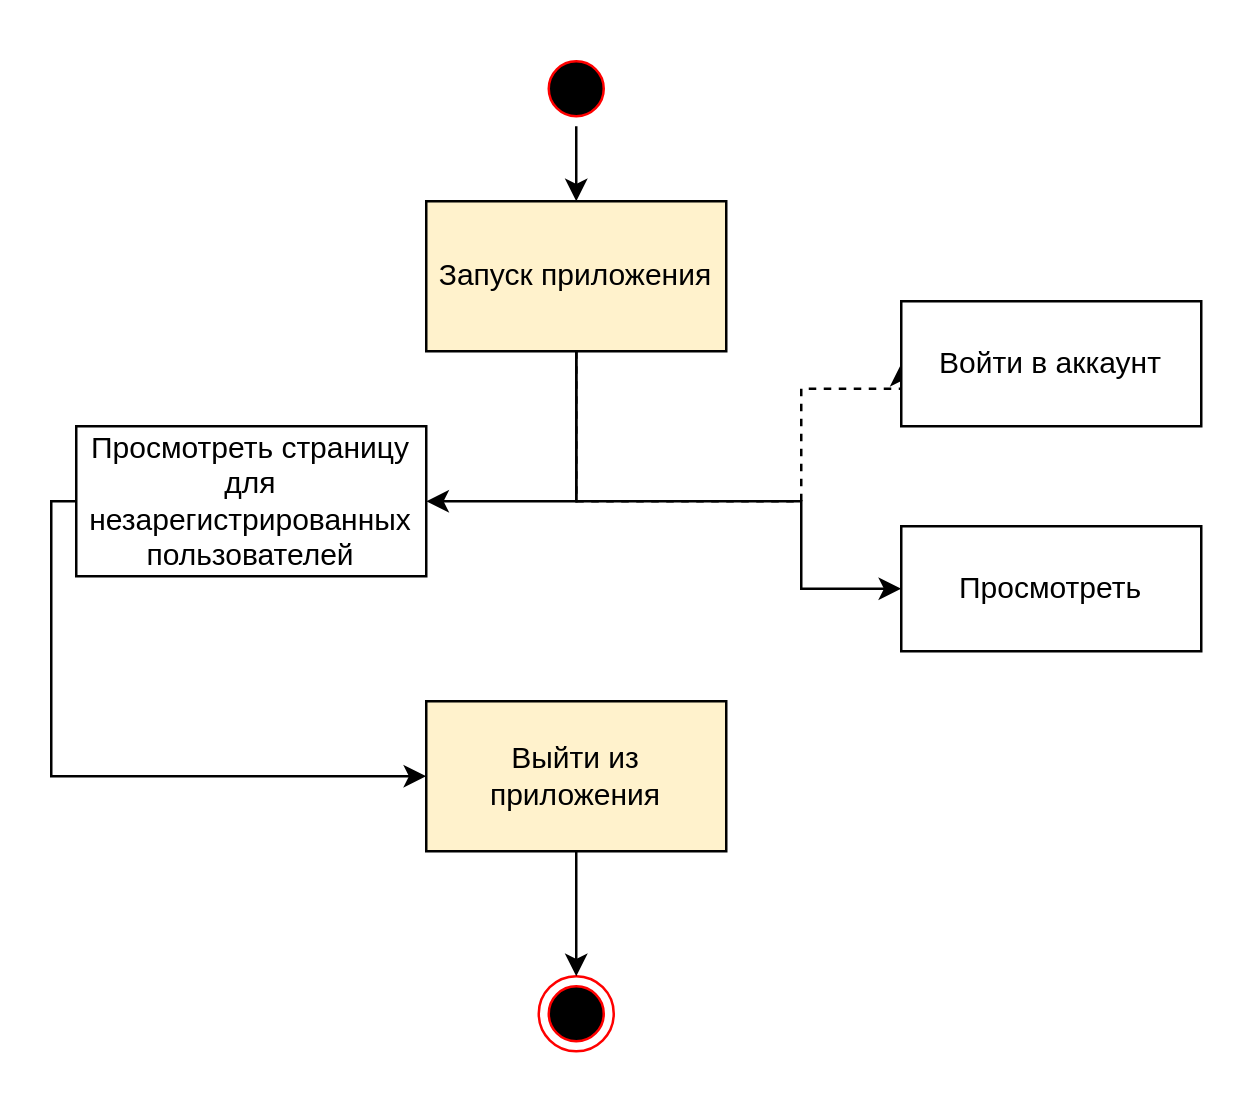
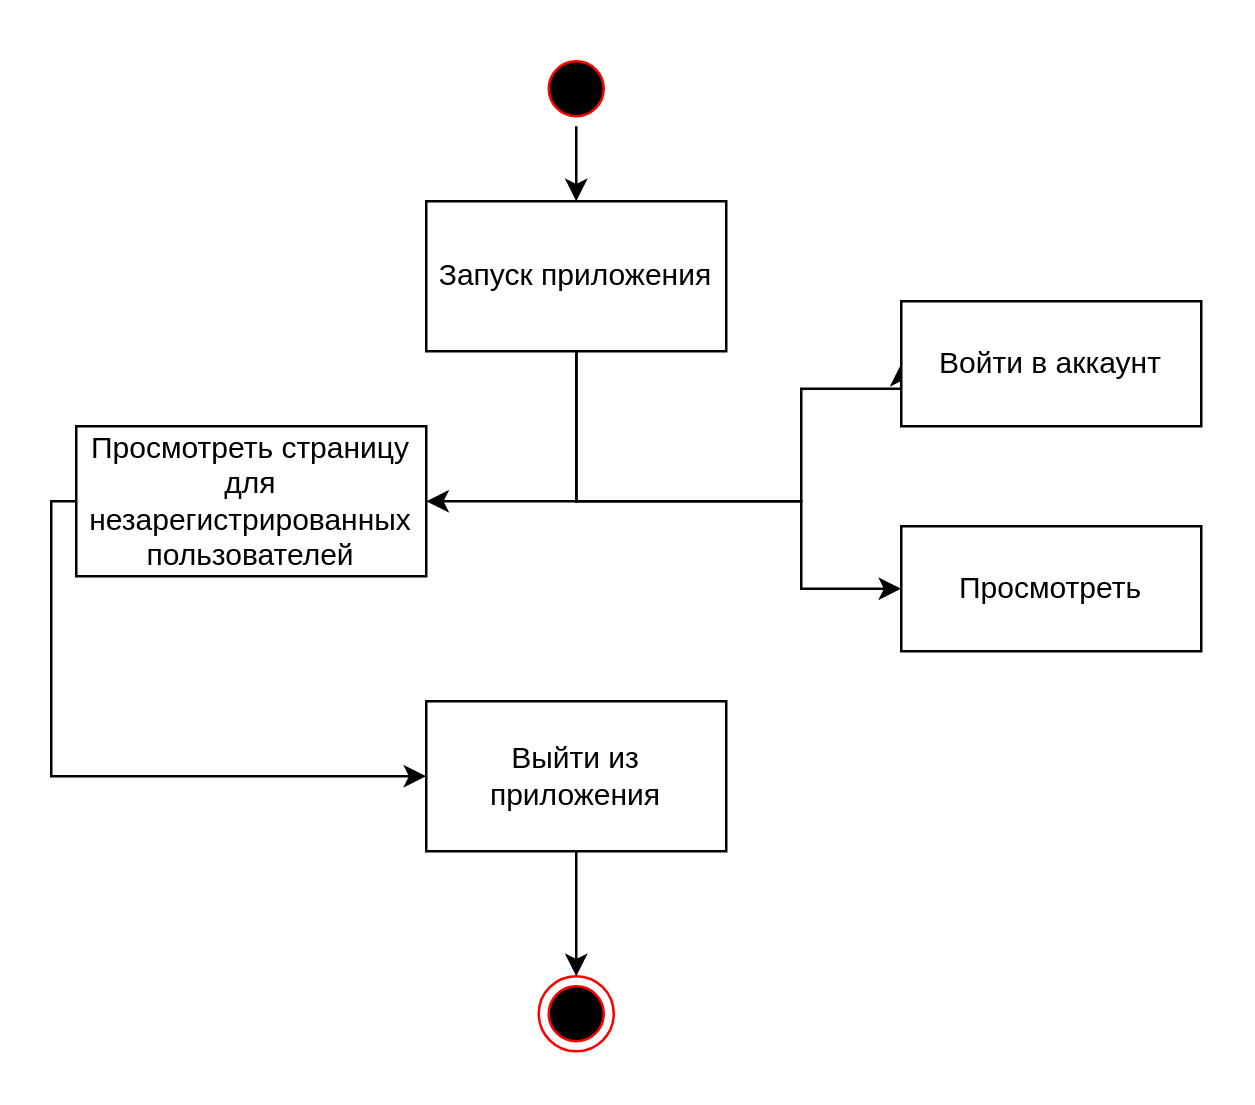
node "Запуск приложения": fillcolor #fff2cc -> #ffffff
edge "Запуск приложения" -> "Войти в аккаунт": style dashed -> solid
node "Выйти из приложения": fillcolor #fff2cc -> #ffffff
